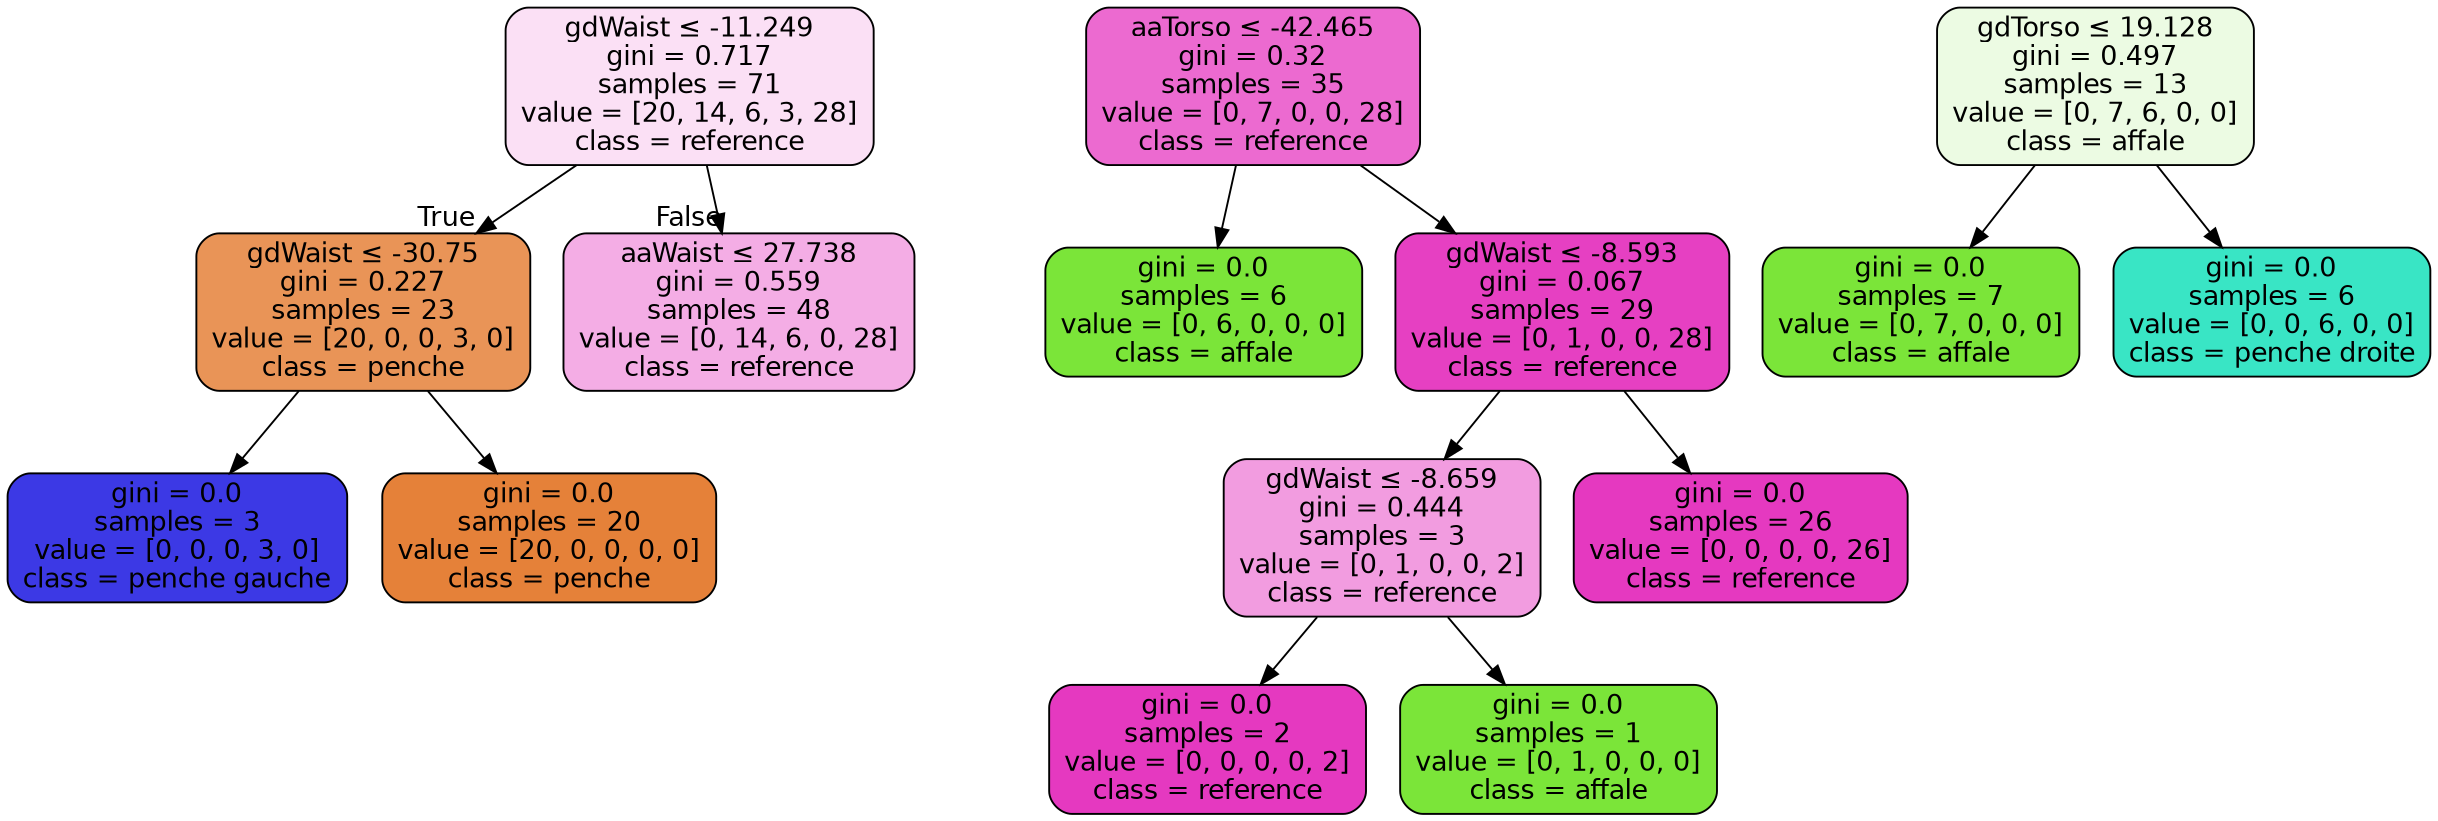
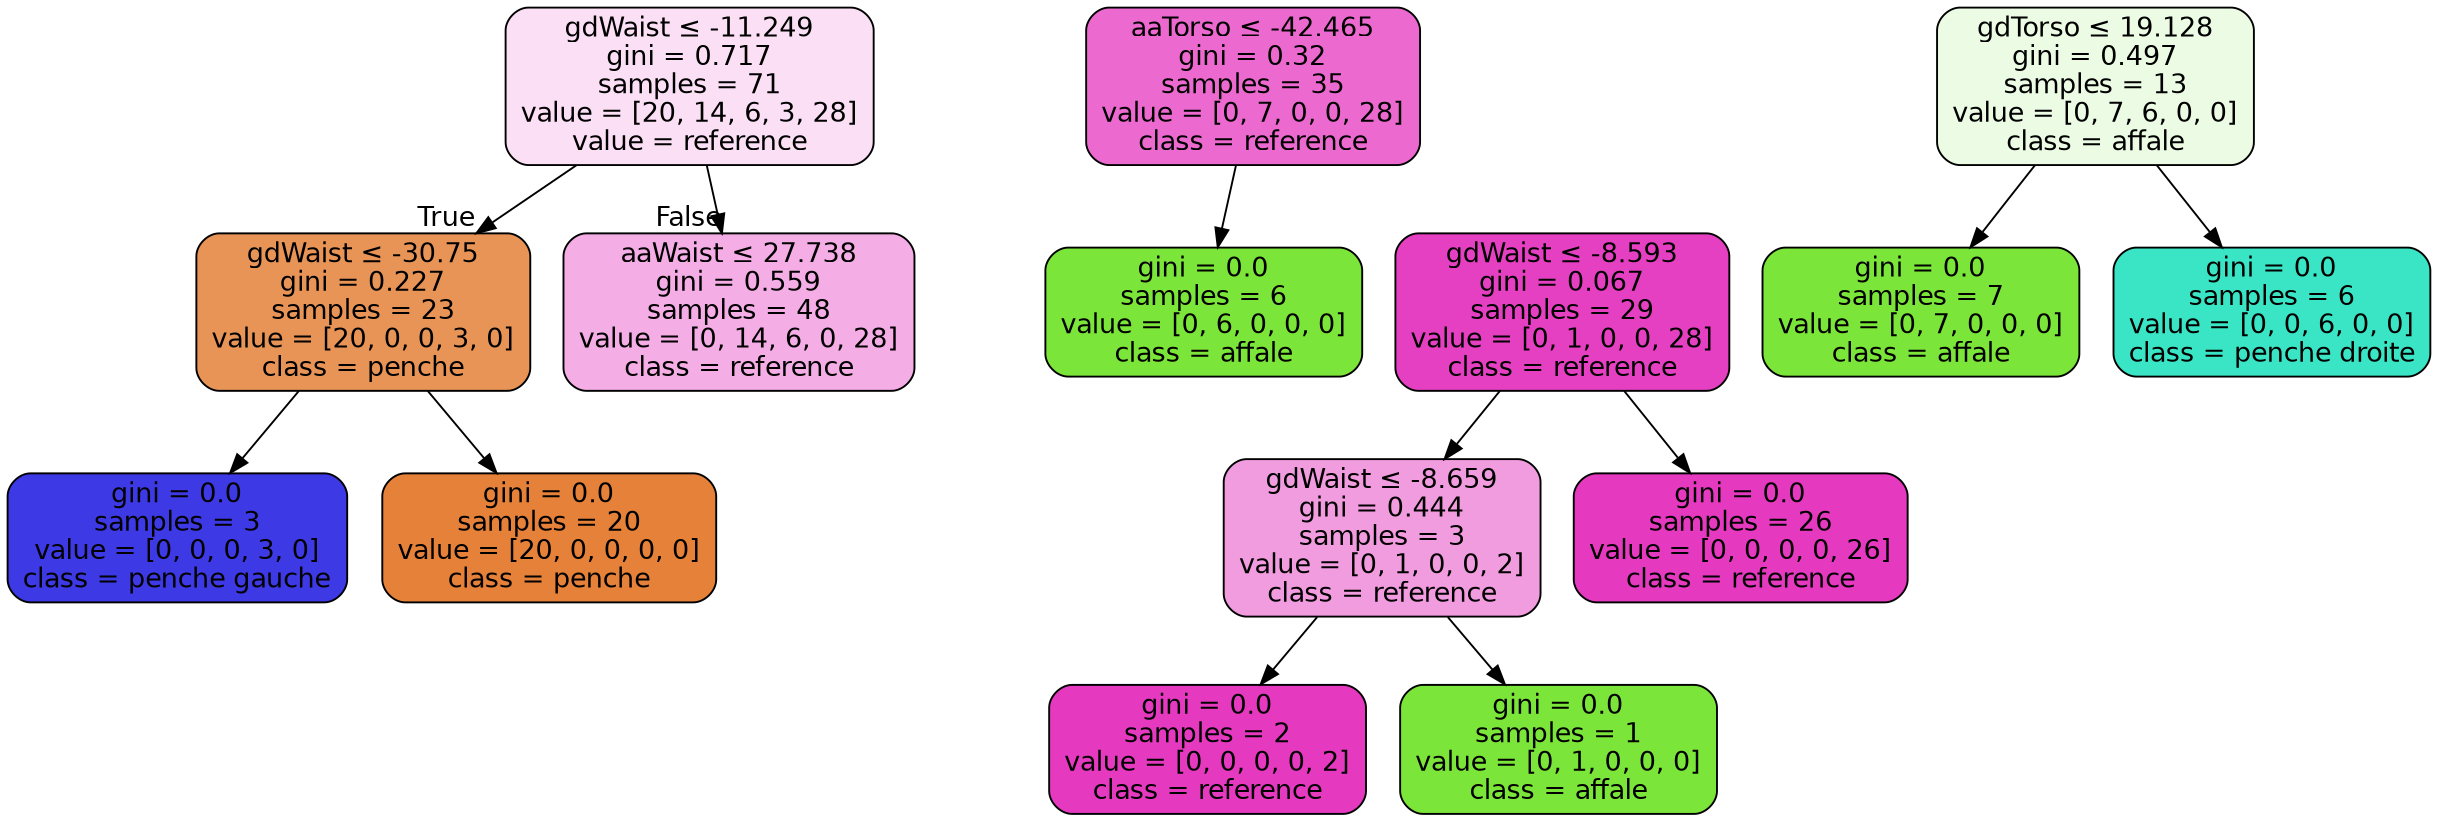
node "gdWaist ≤ -11.249": text "class = reference" -> "value = reference"
edge "aaTorso ≤ -42.465" -> "gdWaist ≤ -8.593": removed
